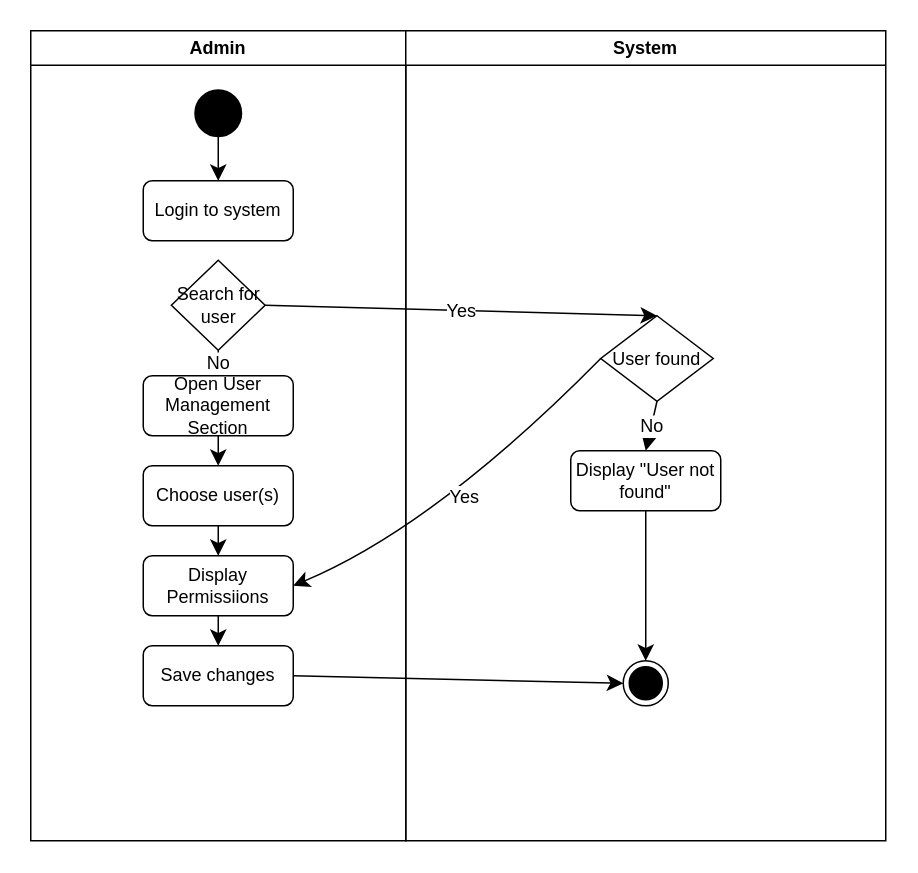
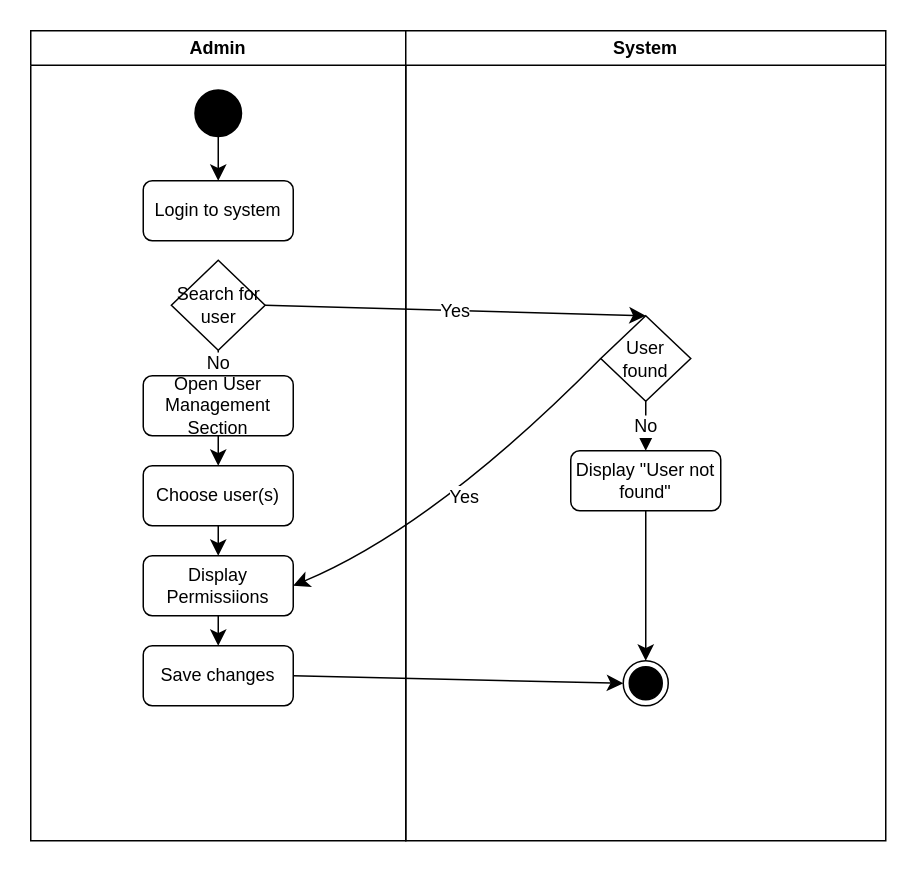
node "User found": size 113x86 -> 90x86
